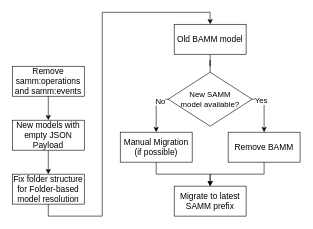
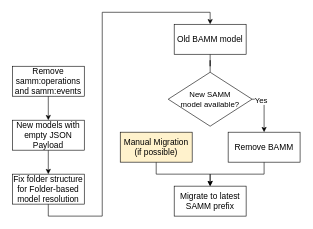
edge "New SAMM model available?" -> "Manual Migration (if possible)": removed, label "No"
node "Manual Migration (if possible)": fillcolor #ffffff -> #fff2cc
